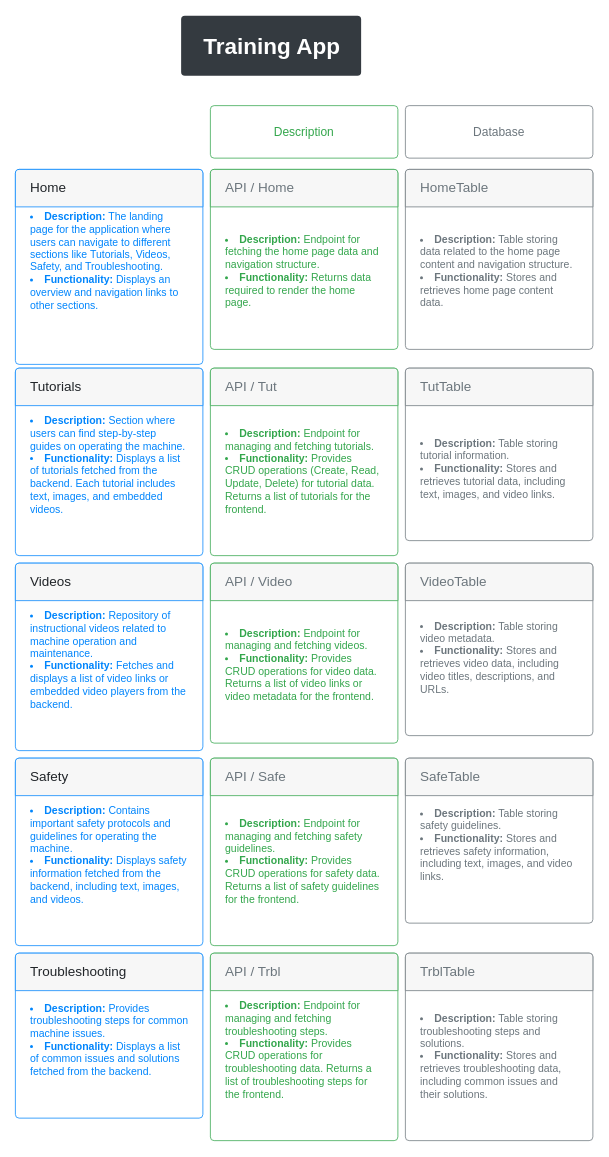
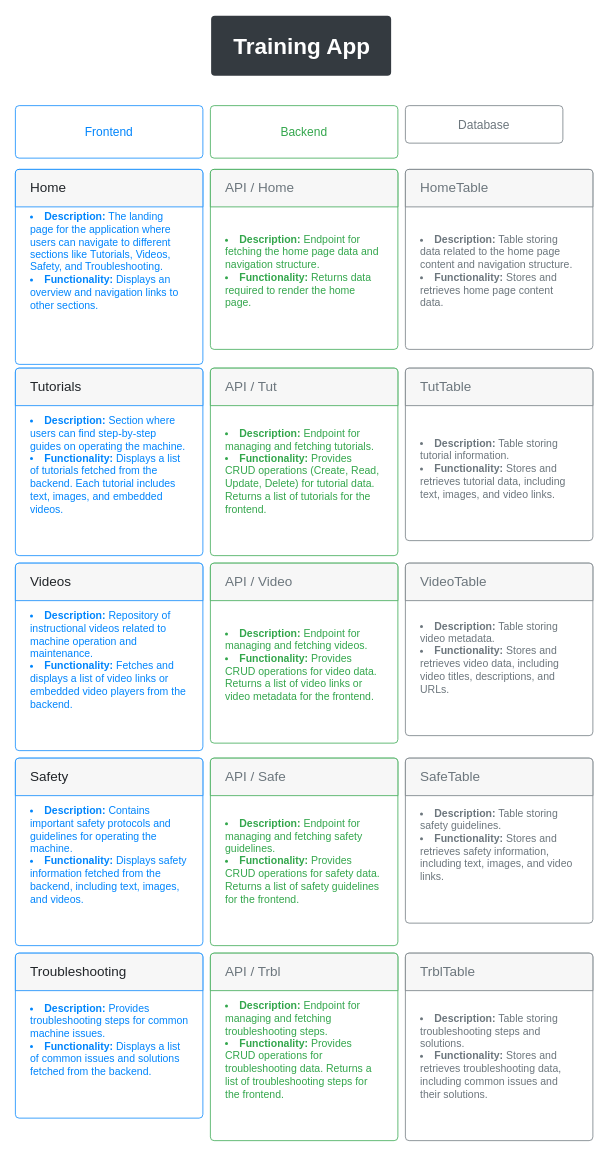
node "Training App": moved (271, 45) -> (301, 45)
node "Frontend": added
node "Description": label "Description" -> "Backend"
node "Database": size 188x53 -> 158x38
